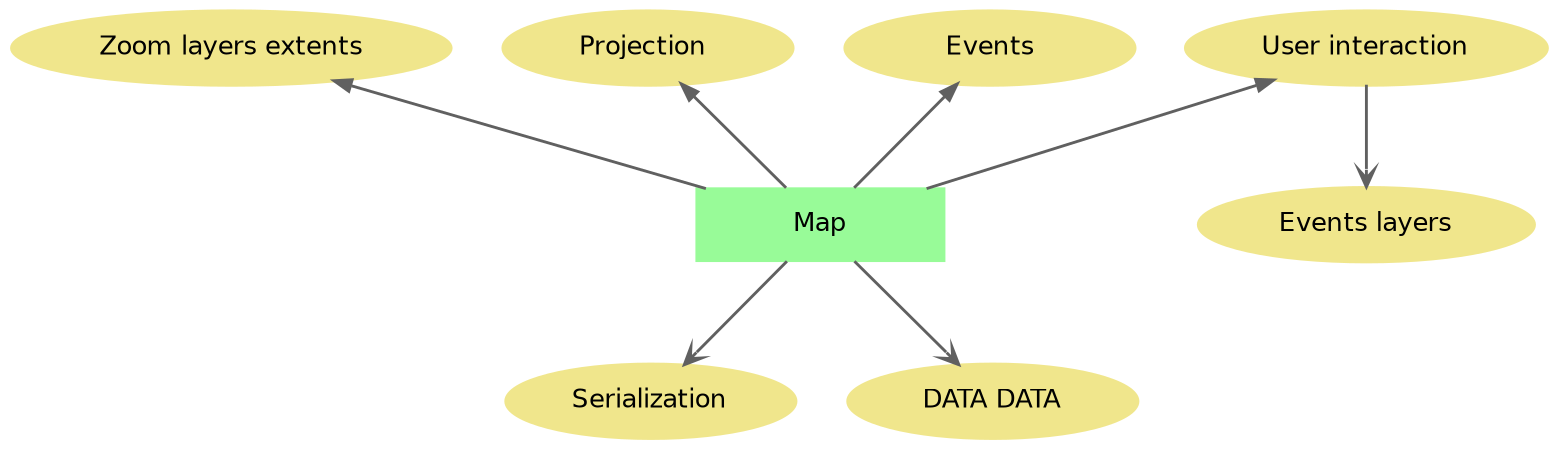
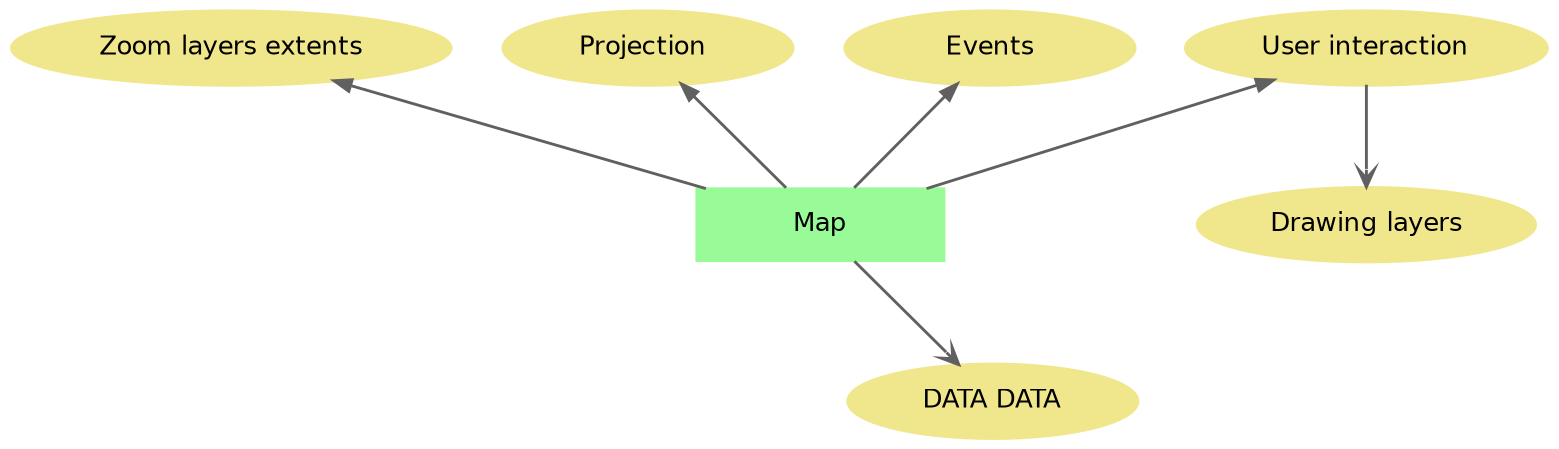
node "Events layers": label "Events layers" -> "Drawing layers"
node "Serialization": removed
